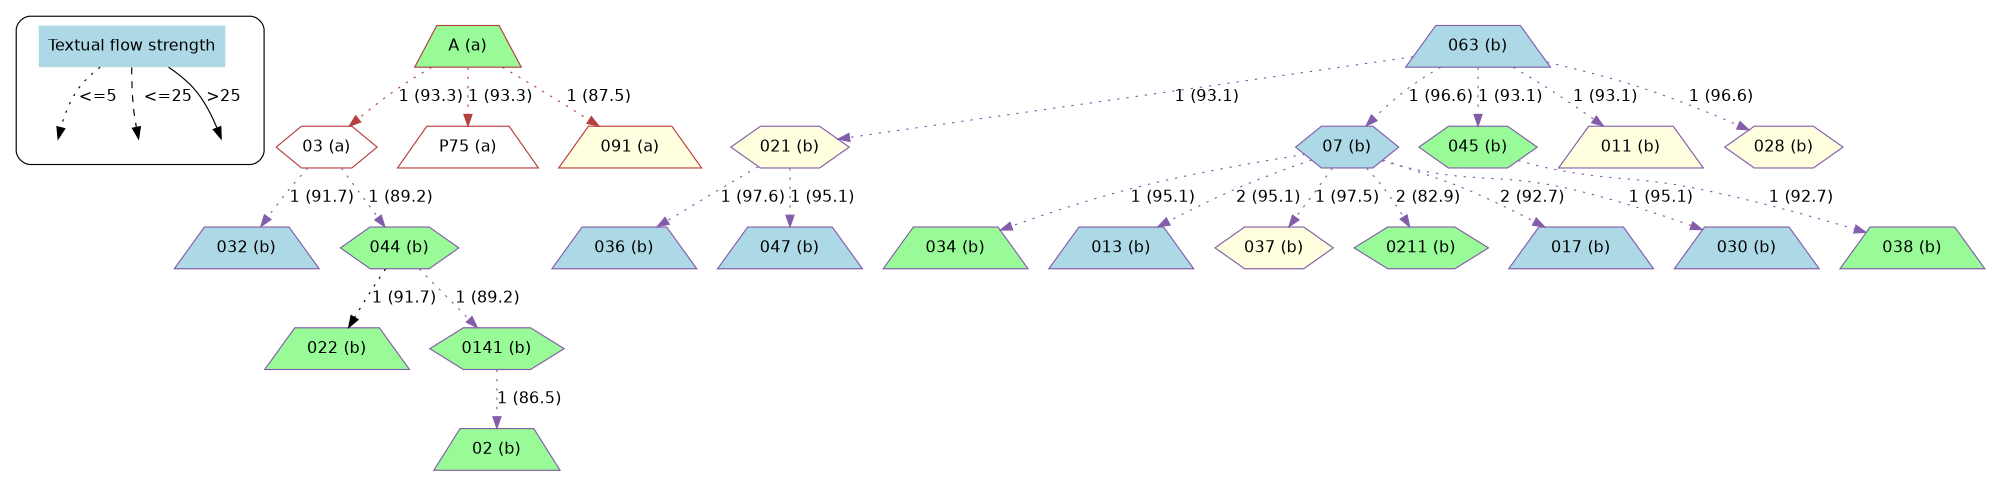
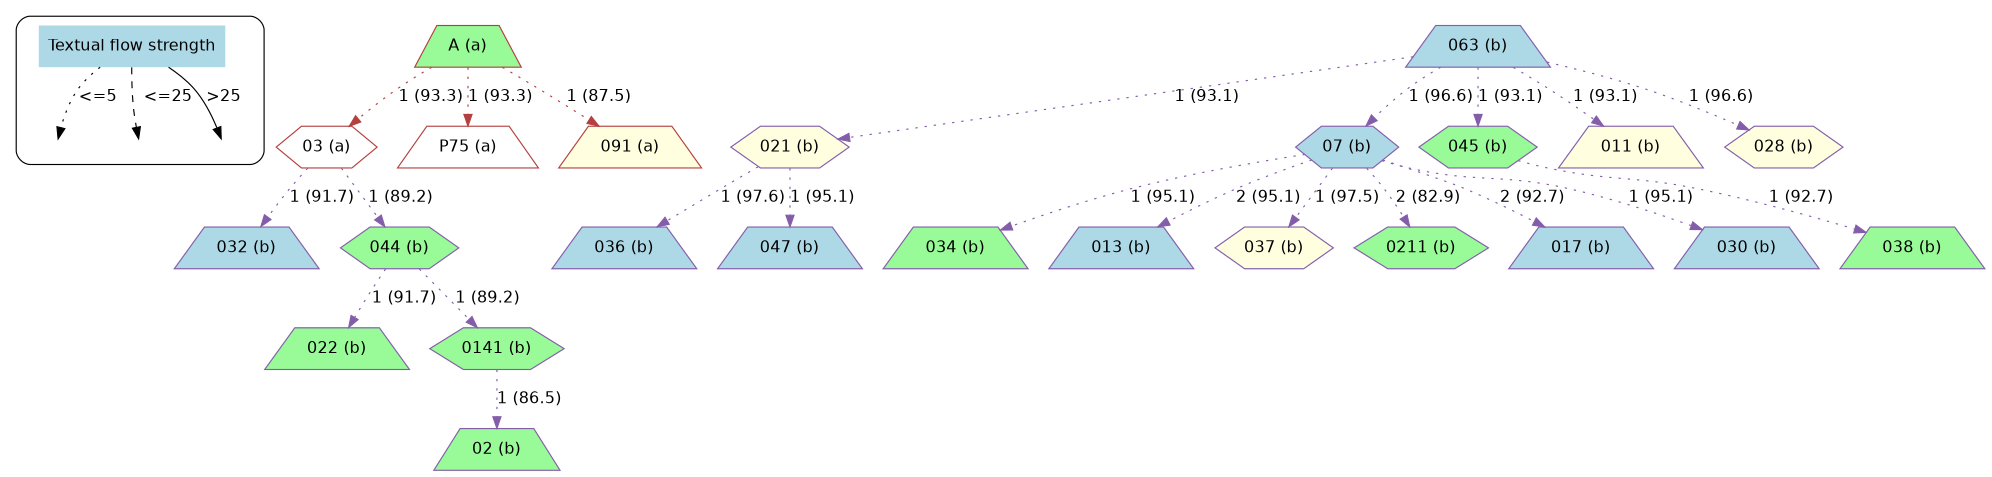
edge "044 (b)" -> "022 (b)": color black -> #835da9
